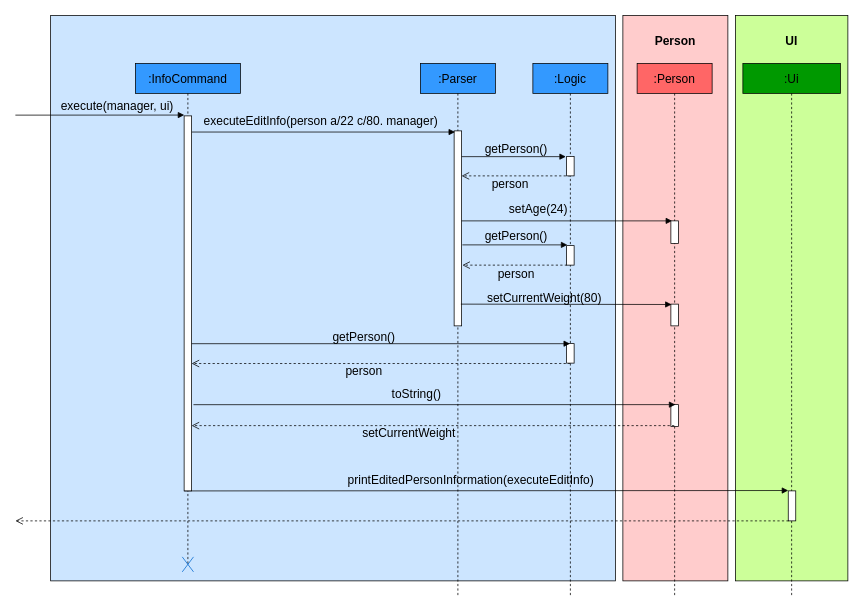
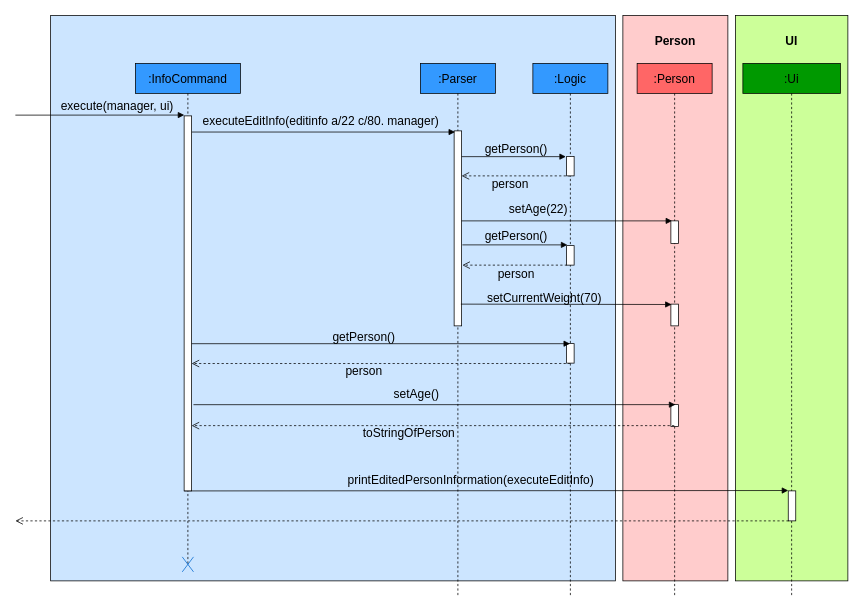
node "executeEditInfo(person a/22 c/80. manager)": label "executeEditInfo(person a/22 c/80. manager)" -> "executeEditInfo(editinfo a/22 c/80. manager)"
node "setAge(24)": label "setAge(24)" -> "setAge(22)"
node "setCurrentWeight(80)": label "setCurrentWeight(80)" -> "setCurrentWeight(70)"
node "toString()": label "toString()" -> "setAge()"
node "setCurrentWeight": label "setCurrentWeight" -> "toStringOfPerson"
